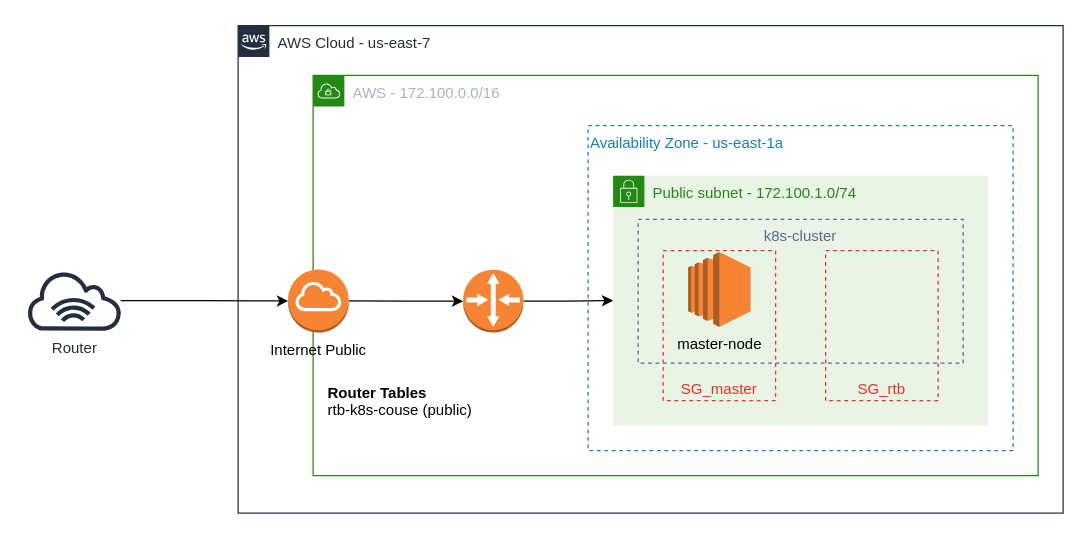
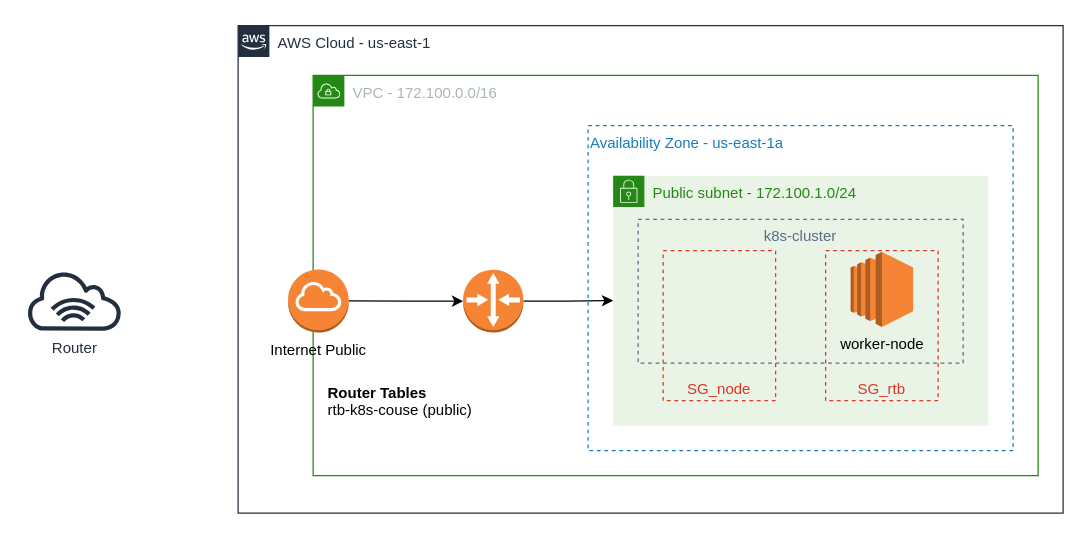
node "AWS Cloud - us-east-7": label "AWS Cloud - us-east-7" -> "AWS Cloud - us-east-1"
node "AWS - 172.100.0.0/16": label "AWS - 172.100.0.0/16" -> "VPC - 172.100.0.0/16"
node "Public subnet - 172.100.1.0/74": label "Public subnet - 172.100.1.0/74" -> "Public subnet - 172.100.1.0/24"
node "master-node": removed
node "worker-node": added
edge "Router" -> "Internet Public": removed
node "SG_master": label "SG_master" -> "SG_node"
